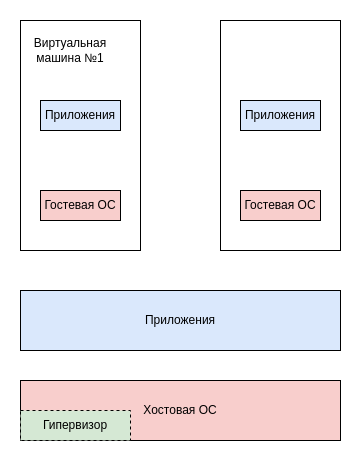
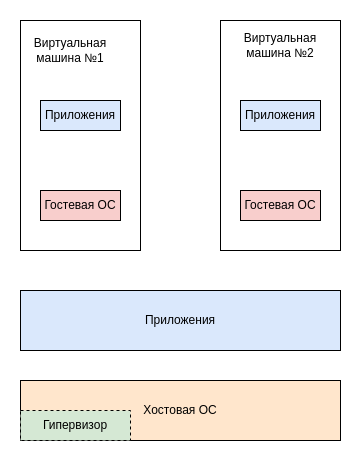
node "Виртуальная машина №2": added
node "Хостовая ОС": fillcolor #f8cecc -> #ffe6cc
